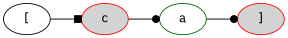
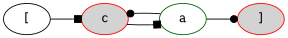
edge "a" -> "c": added
edge "c" -> "a": arrowhead dot -> box
